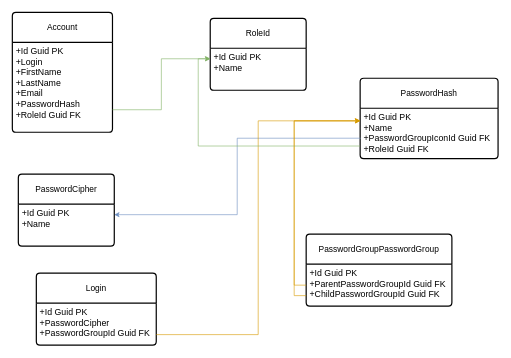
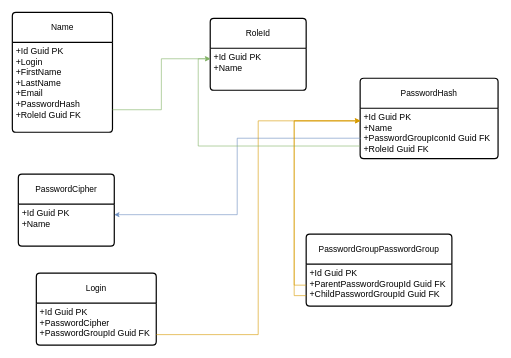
node "Account": label "Account" -> "Name"
